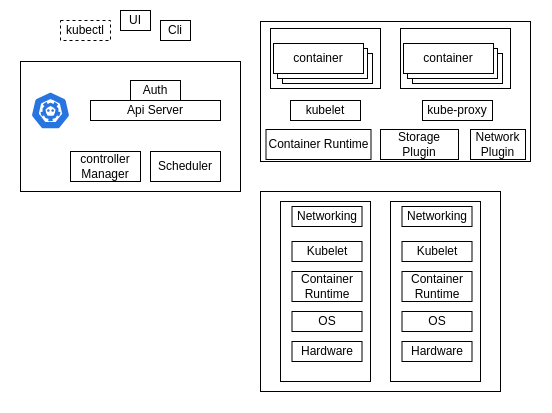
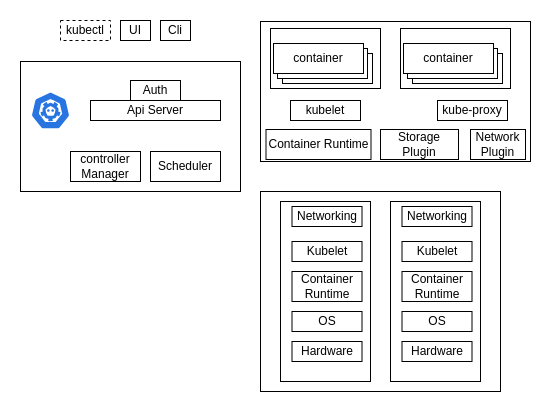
node "UI": moved (136, 21) -> (136, 31)
node "kube-proxy": moved (458, 111) -> (473, 111)
